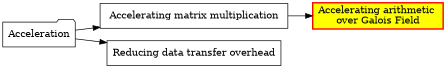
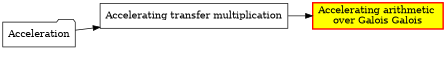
node "Accelerating matrix multiplication": label "Accelerating matrix multiplication" -> "Accelerating transfer multiplication"
node "Accelerating arithmetic over Galois Field": label "Accelerating arithmetic over Galois Field" -> "Accelerating arithmetic over Galois Galois"
node "Reducing data transfer overhead": removed
